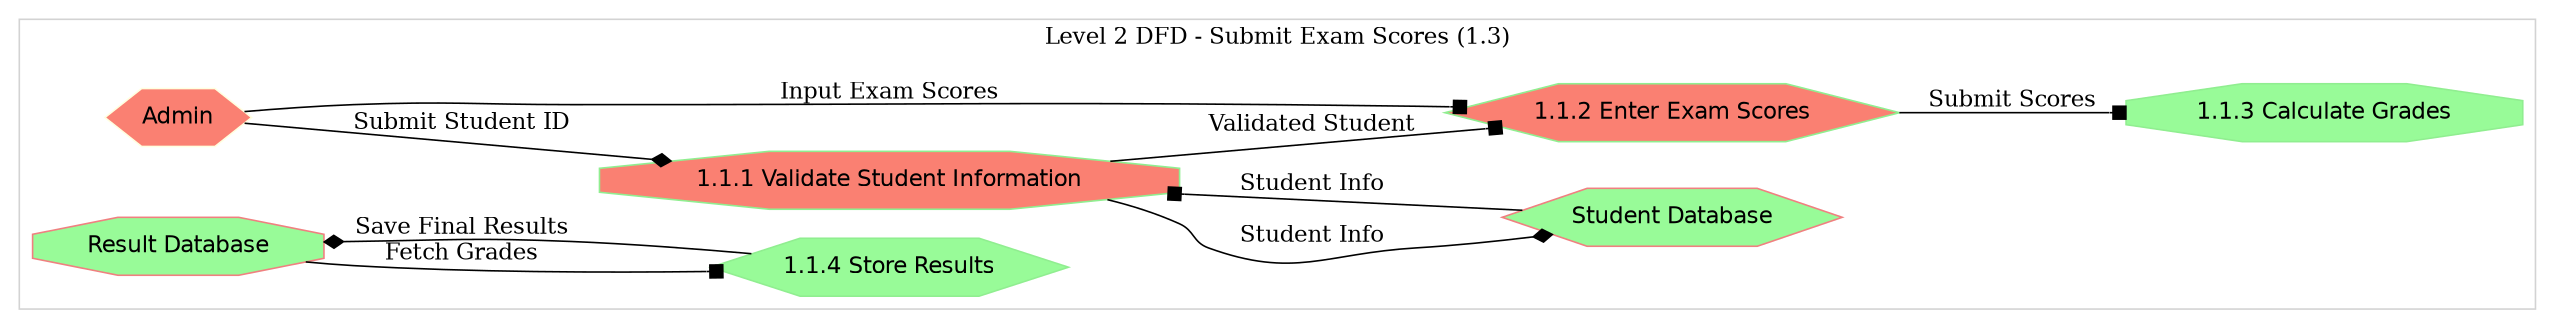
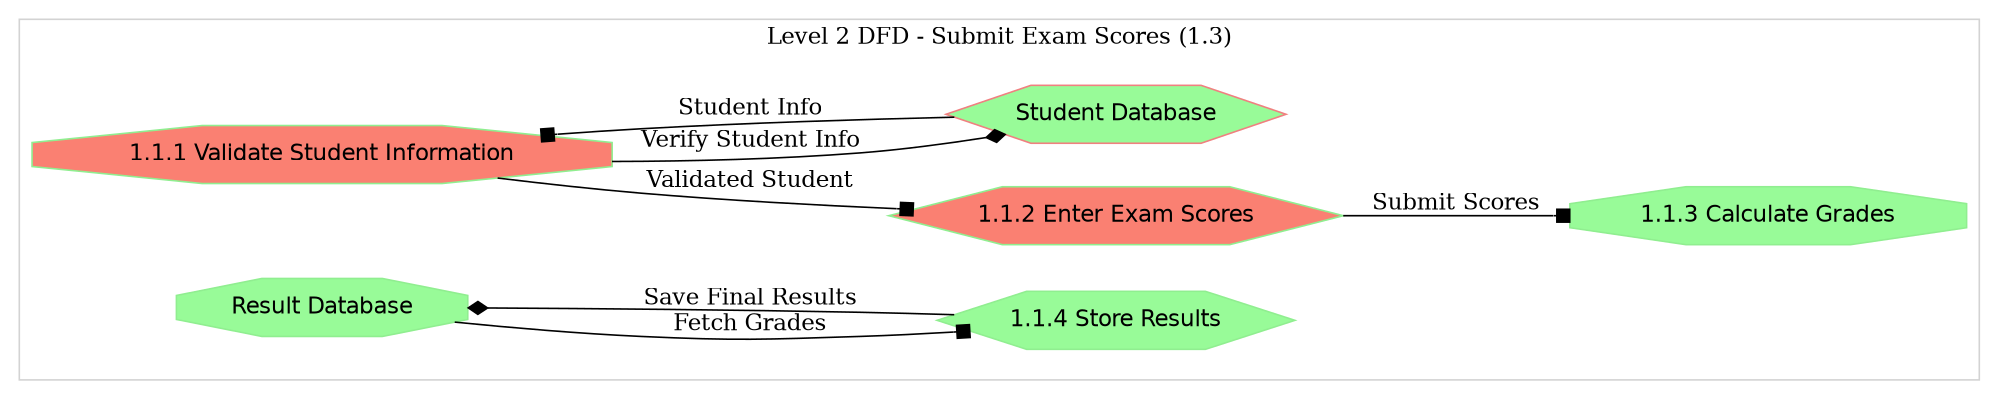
node "Admin": removed
edge "1.1.1 Validate Student Information" -> "Student Database": label "Student Info" -> "Verify Student Info"
node "Result Database": color lightcoral -> lightgreen
